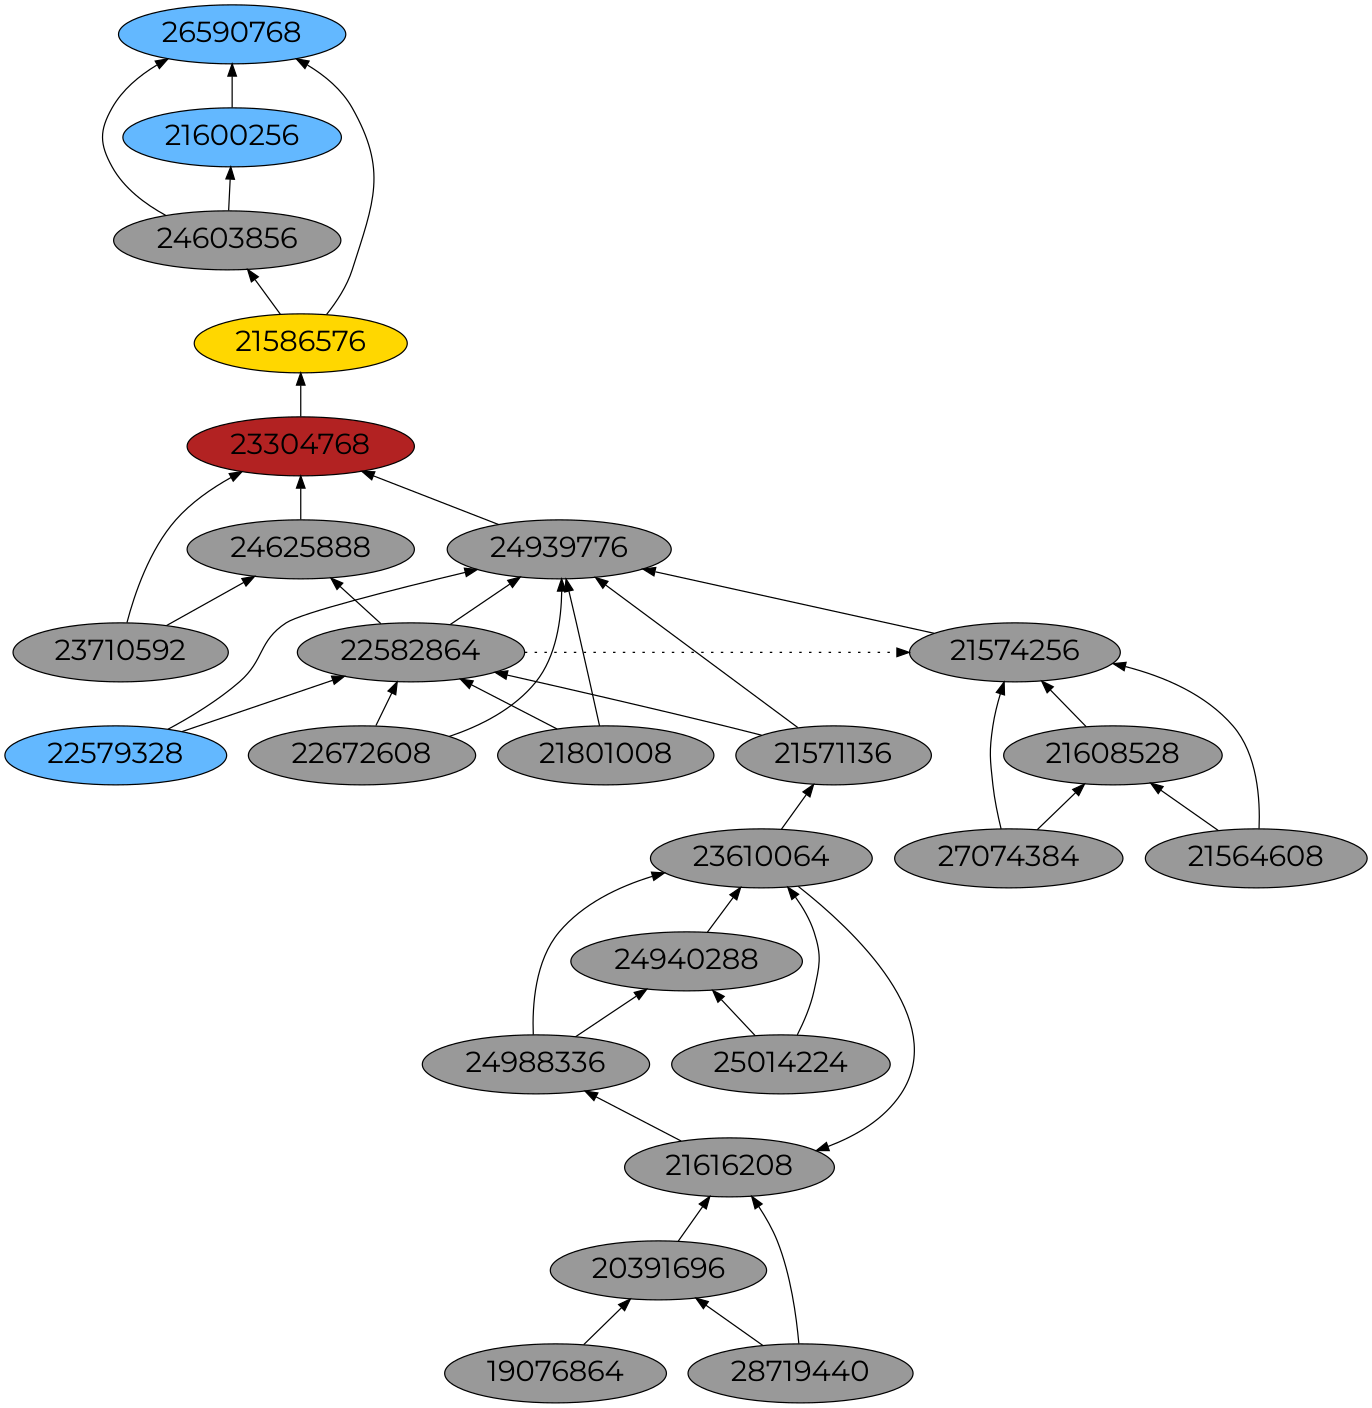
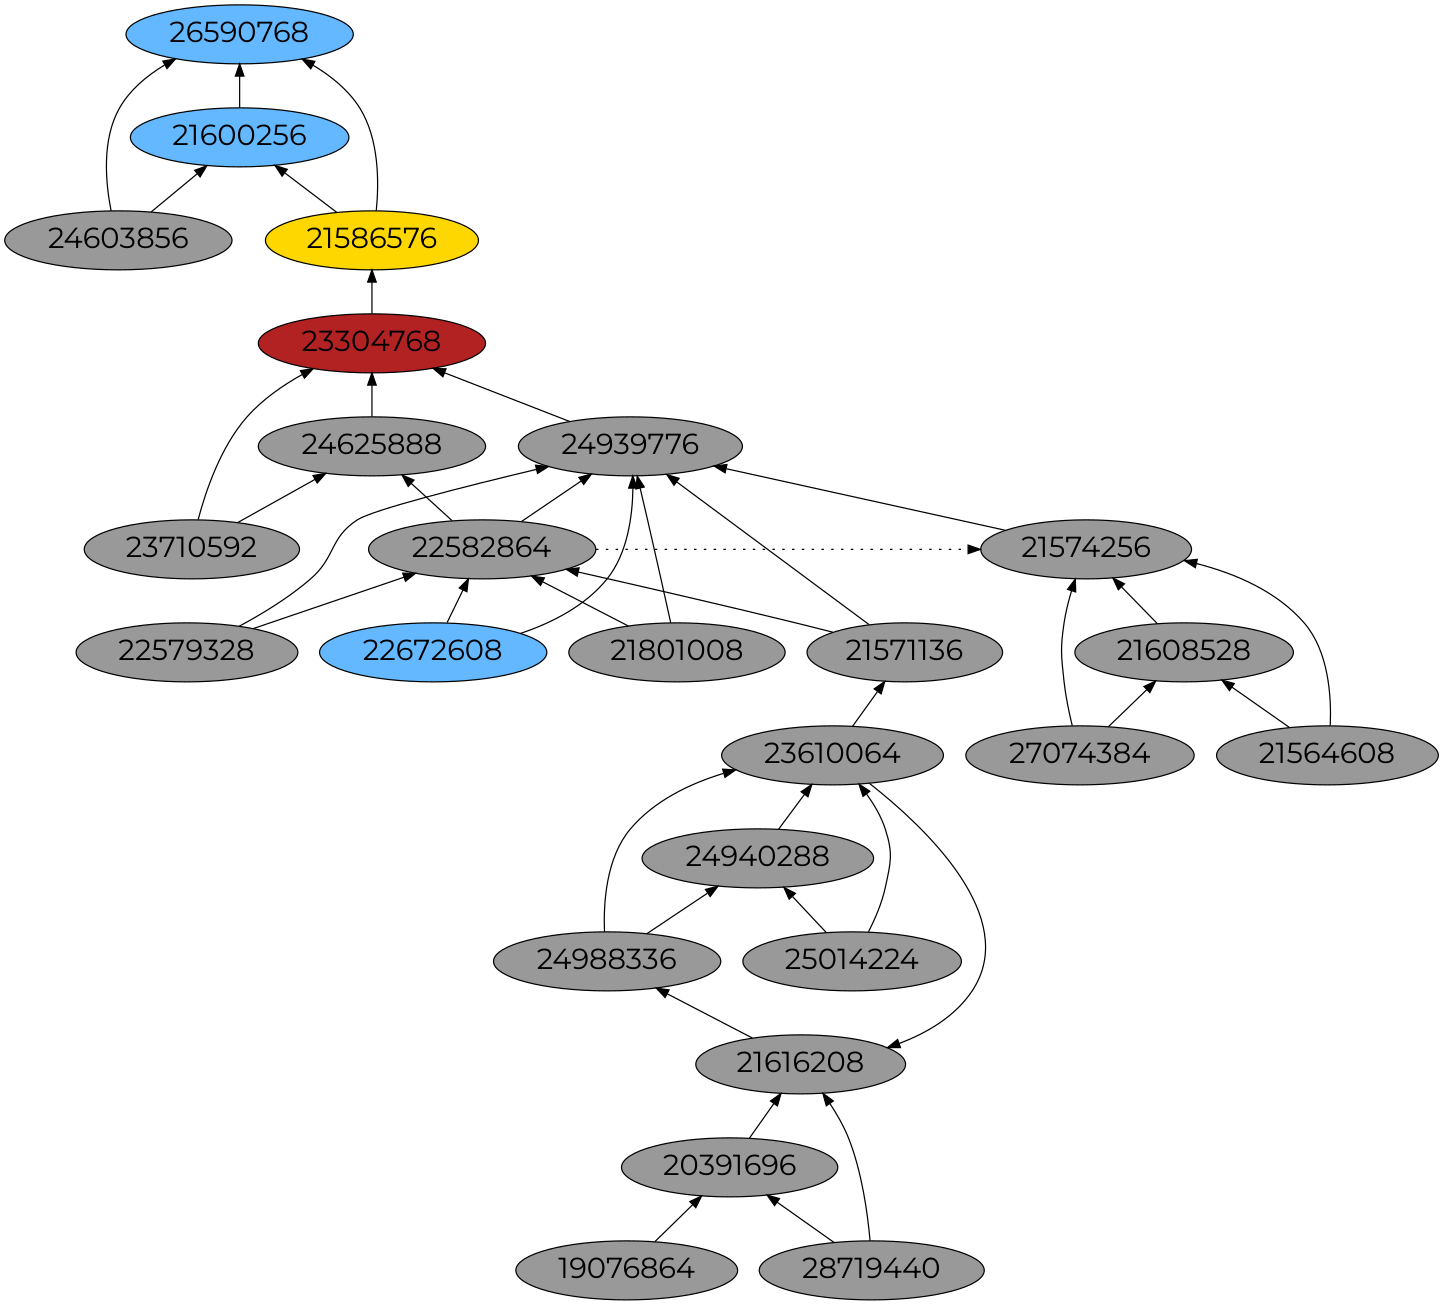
edge "21586576" -> "24603856": now "21586576" -> "21600256"
node "22579328": fillcolor steelblue1 -> grey60
node "22672608": fillcolor grey60 -> steelblue1
